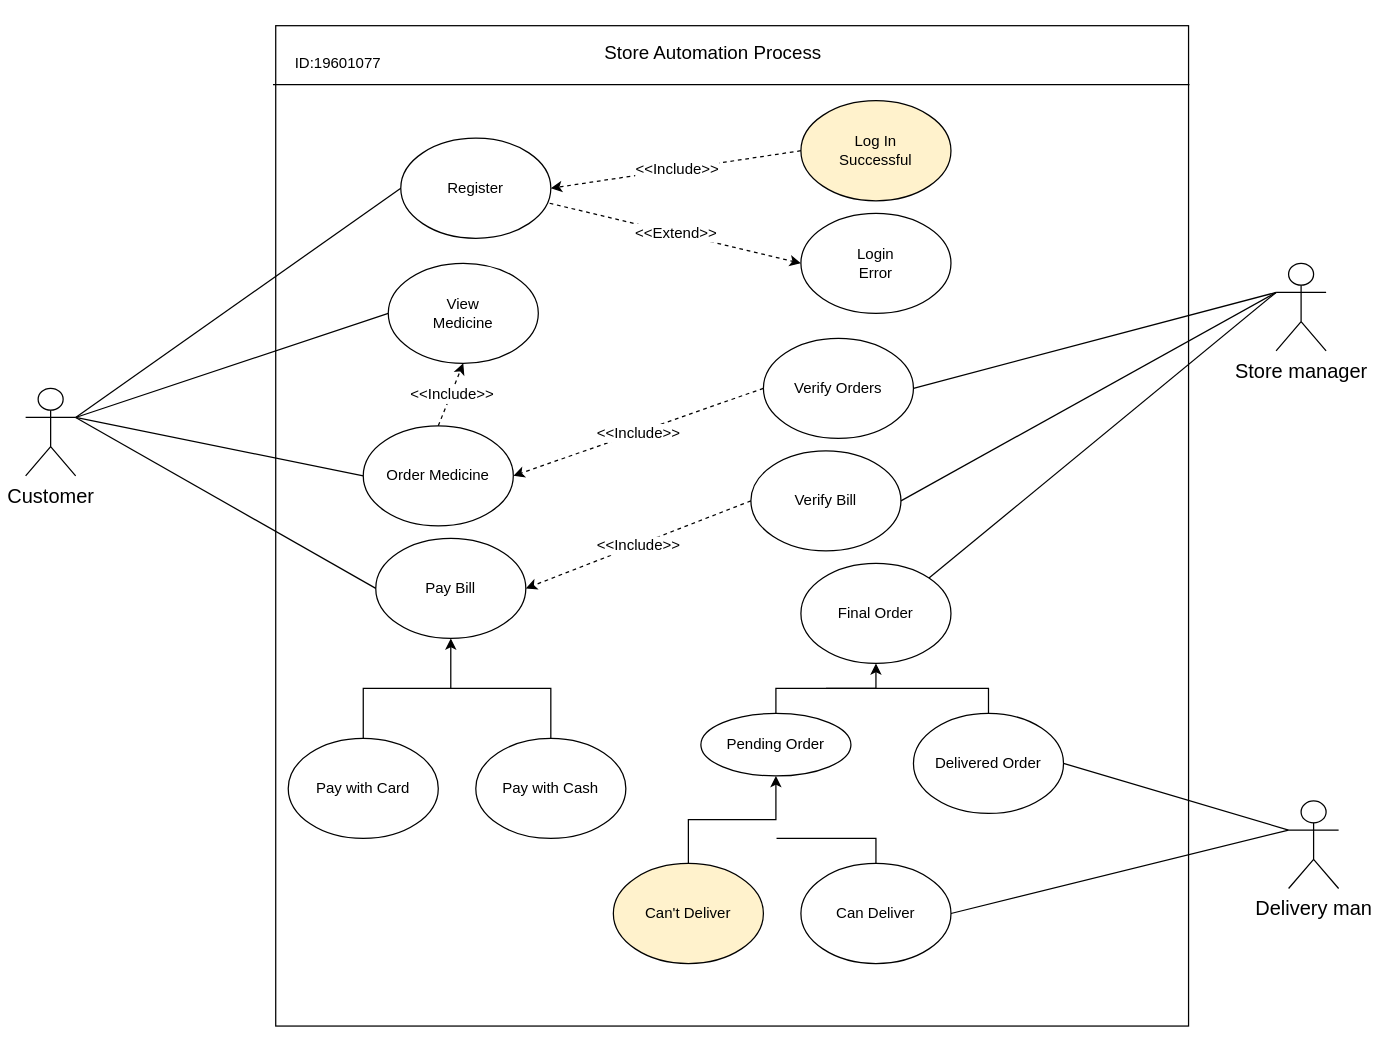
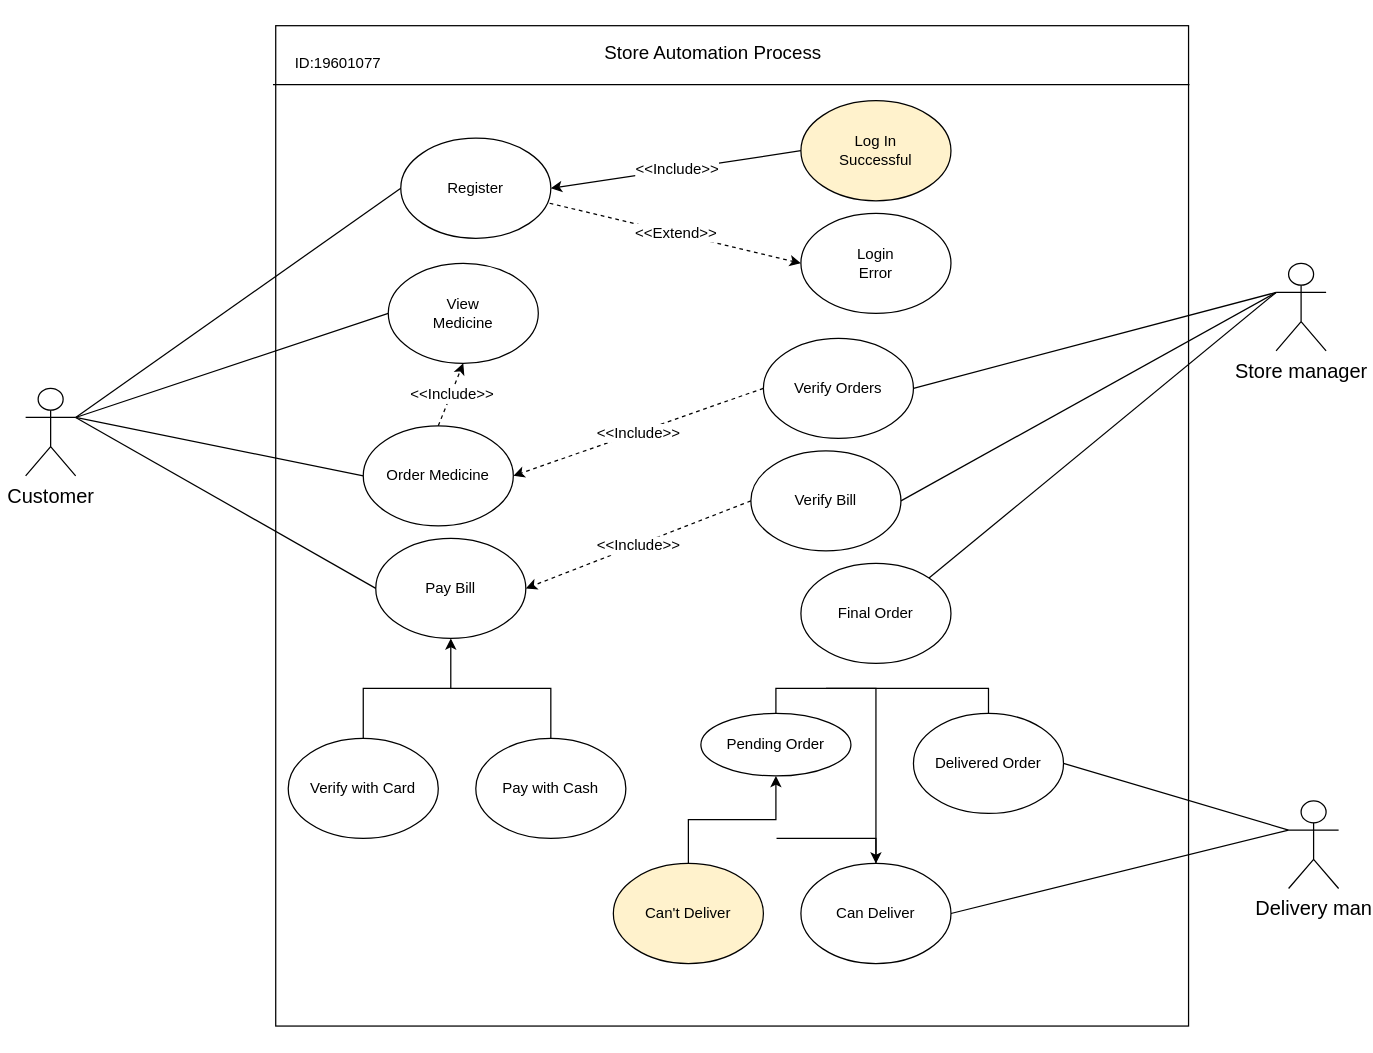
edge "Log In Successful" -> "Register": style dashed -> solid
edge "Pending Order" -> "Final Order": now "Pending Order" -> "Can Deliver"
node "Pay with Card": label "Pay with Card" -> "Verify with Card"
